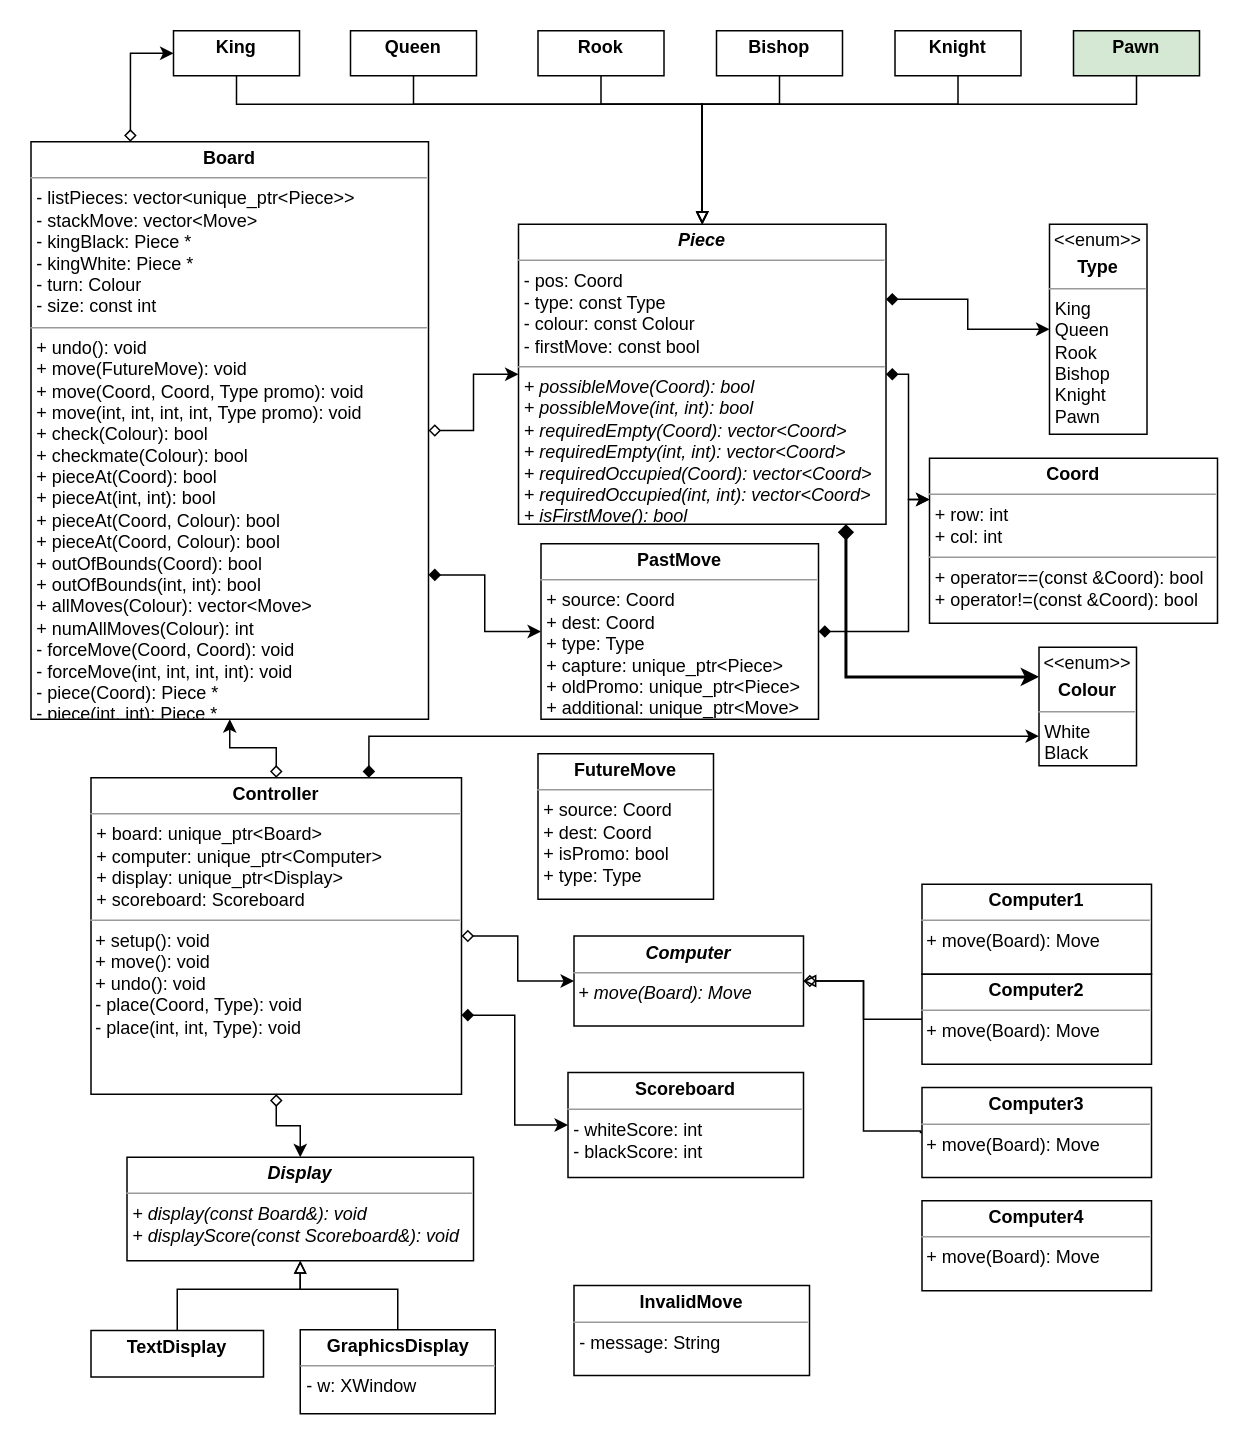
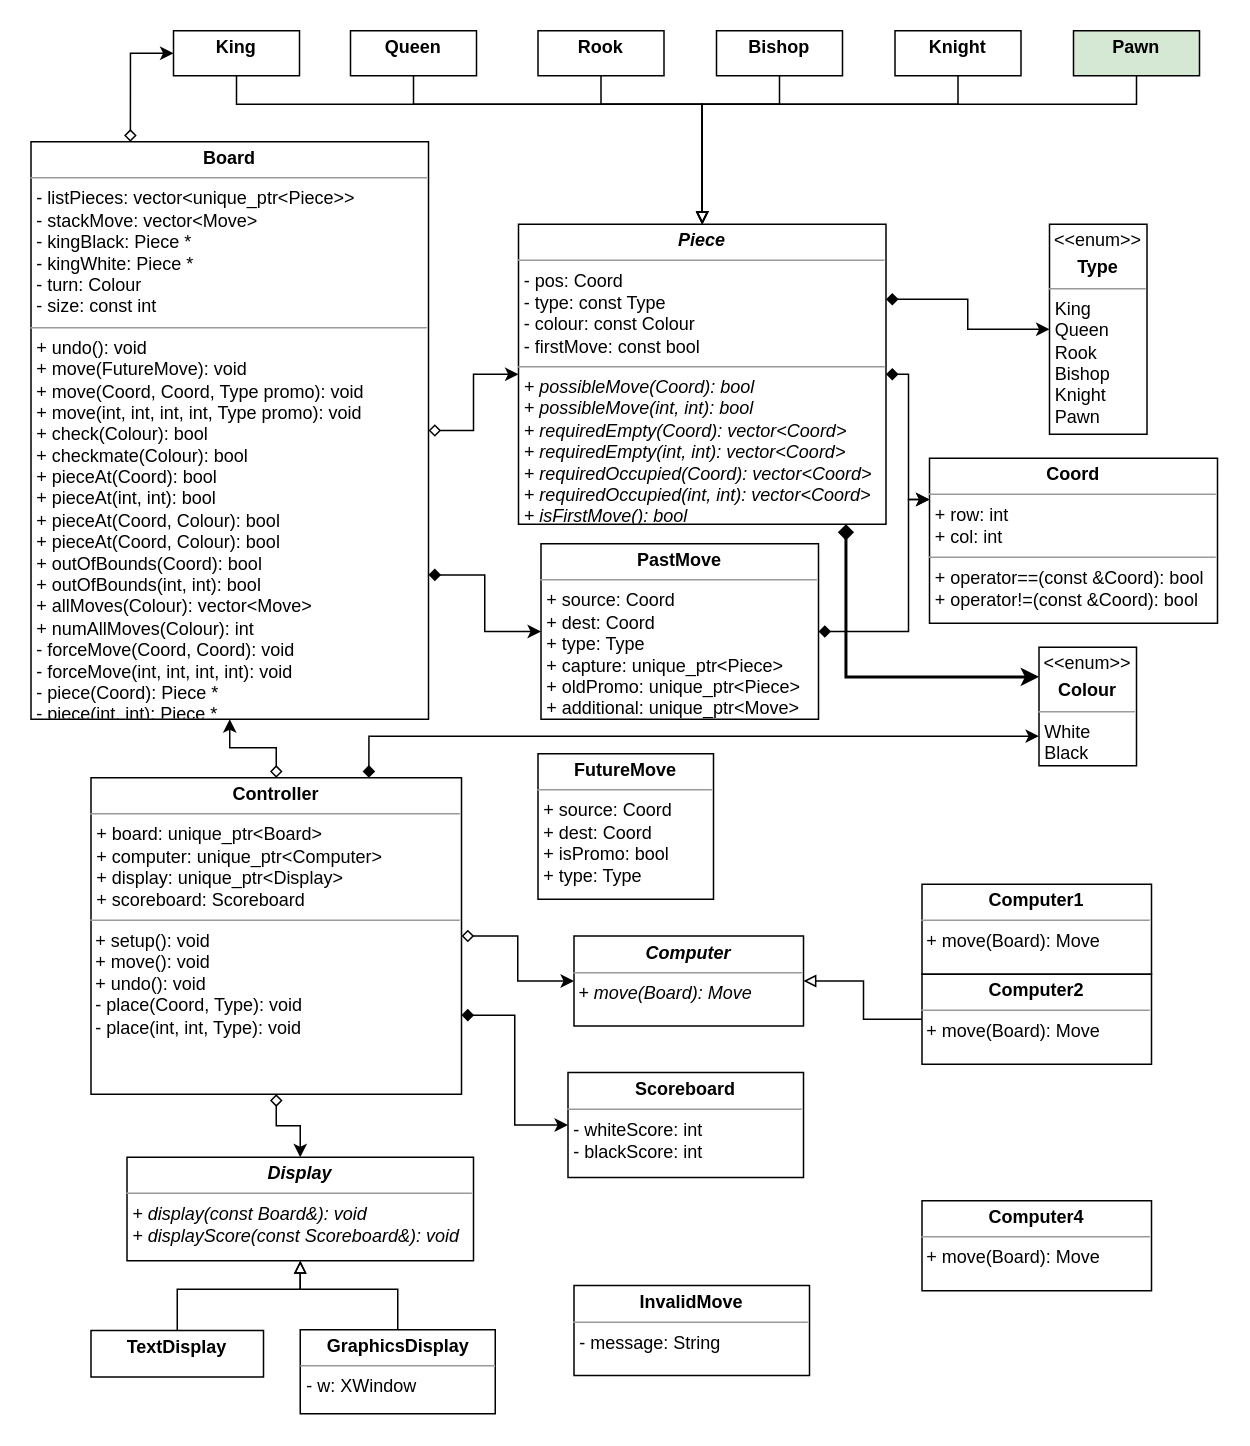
edge "Computer2 + move(Board): Move" -> "Computer + move(Board): Move": arrowhead diamond -> block
edge "Computer3 + move(Board): Move" -> "Computer + move(Board): Move": removed
node "Computer3 + move(Board): Move": removed
